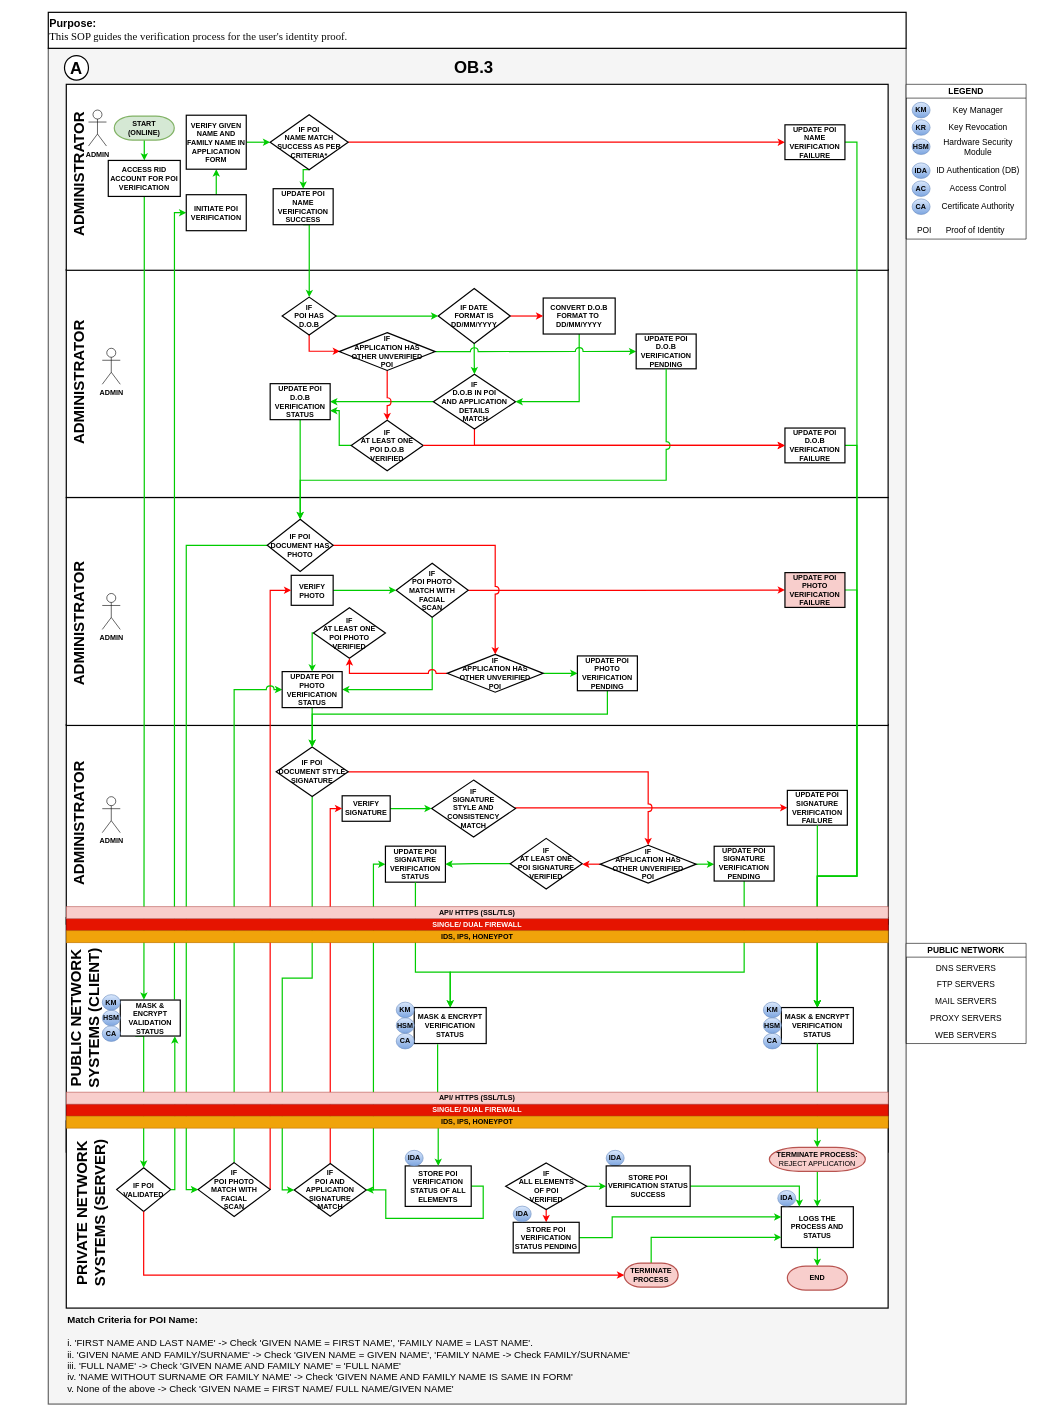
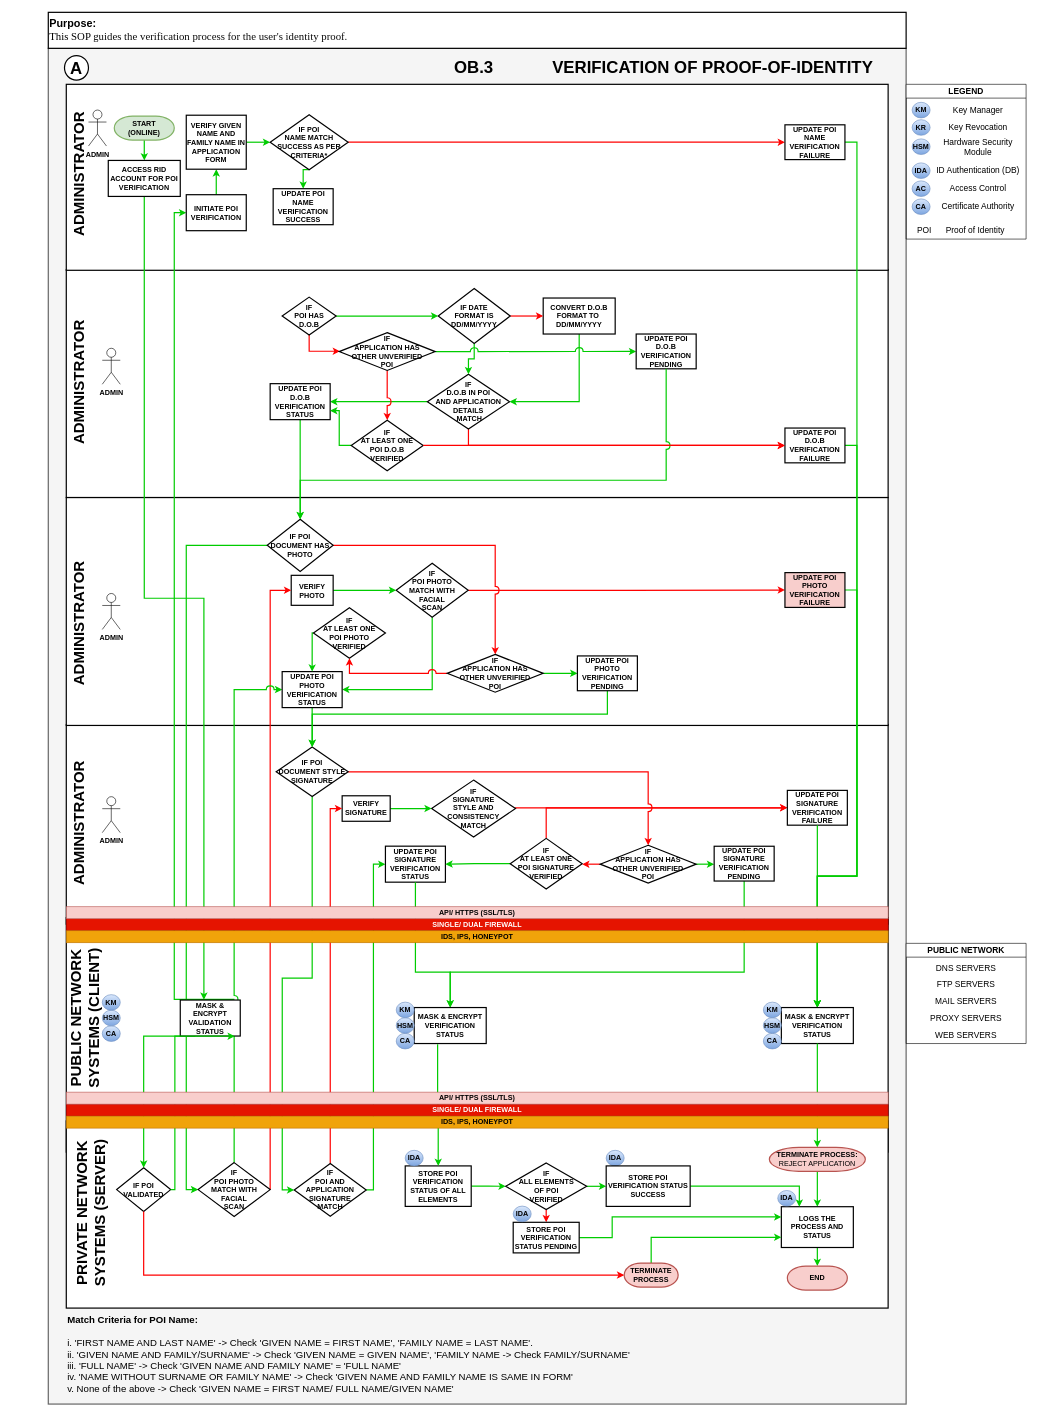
node "VERIFICATION OF PROOF-OF-IDENTITY": added
edge "UPDATE POI NAME VERIFICATION SUCCESS" -> "IF POI HAS D.O.B": removed
node "IF D.O.B IN POI AND APPLICATION DETAILS MATCH": moved (475, 402) -> (469, 402)
edge "IF AT LEAST ONE POI SIGNATURE VERIFIED" -> "UPDATE POI SIGNATURE VERIFICATION FAILURE": added
node "MASK & ENCRYPT VALIDATION STATUS": moved (150, 1018) -> (210, 1018)
edge "STORE POI VERIFICATION STATUS OF ALL ELEMENTS" -> "IF POI AND APPLICATION SIGNATURE MATCH": now "STORE POI VERIFICATION STATUS OF ALL ELEMENTS" -> "IF ALL ELEMENTS OF POI VERIFIED"
